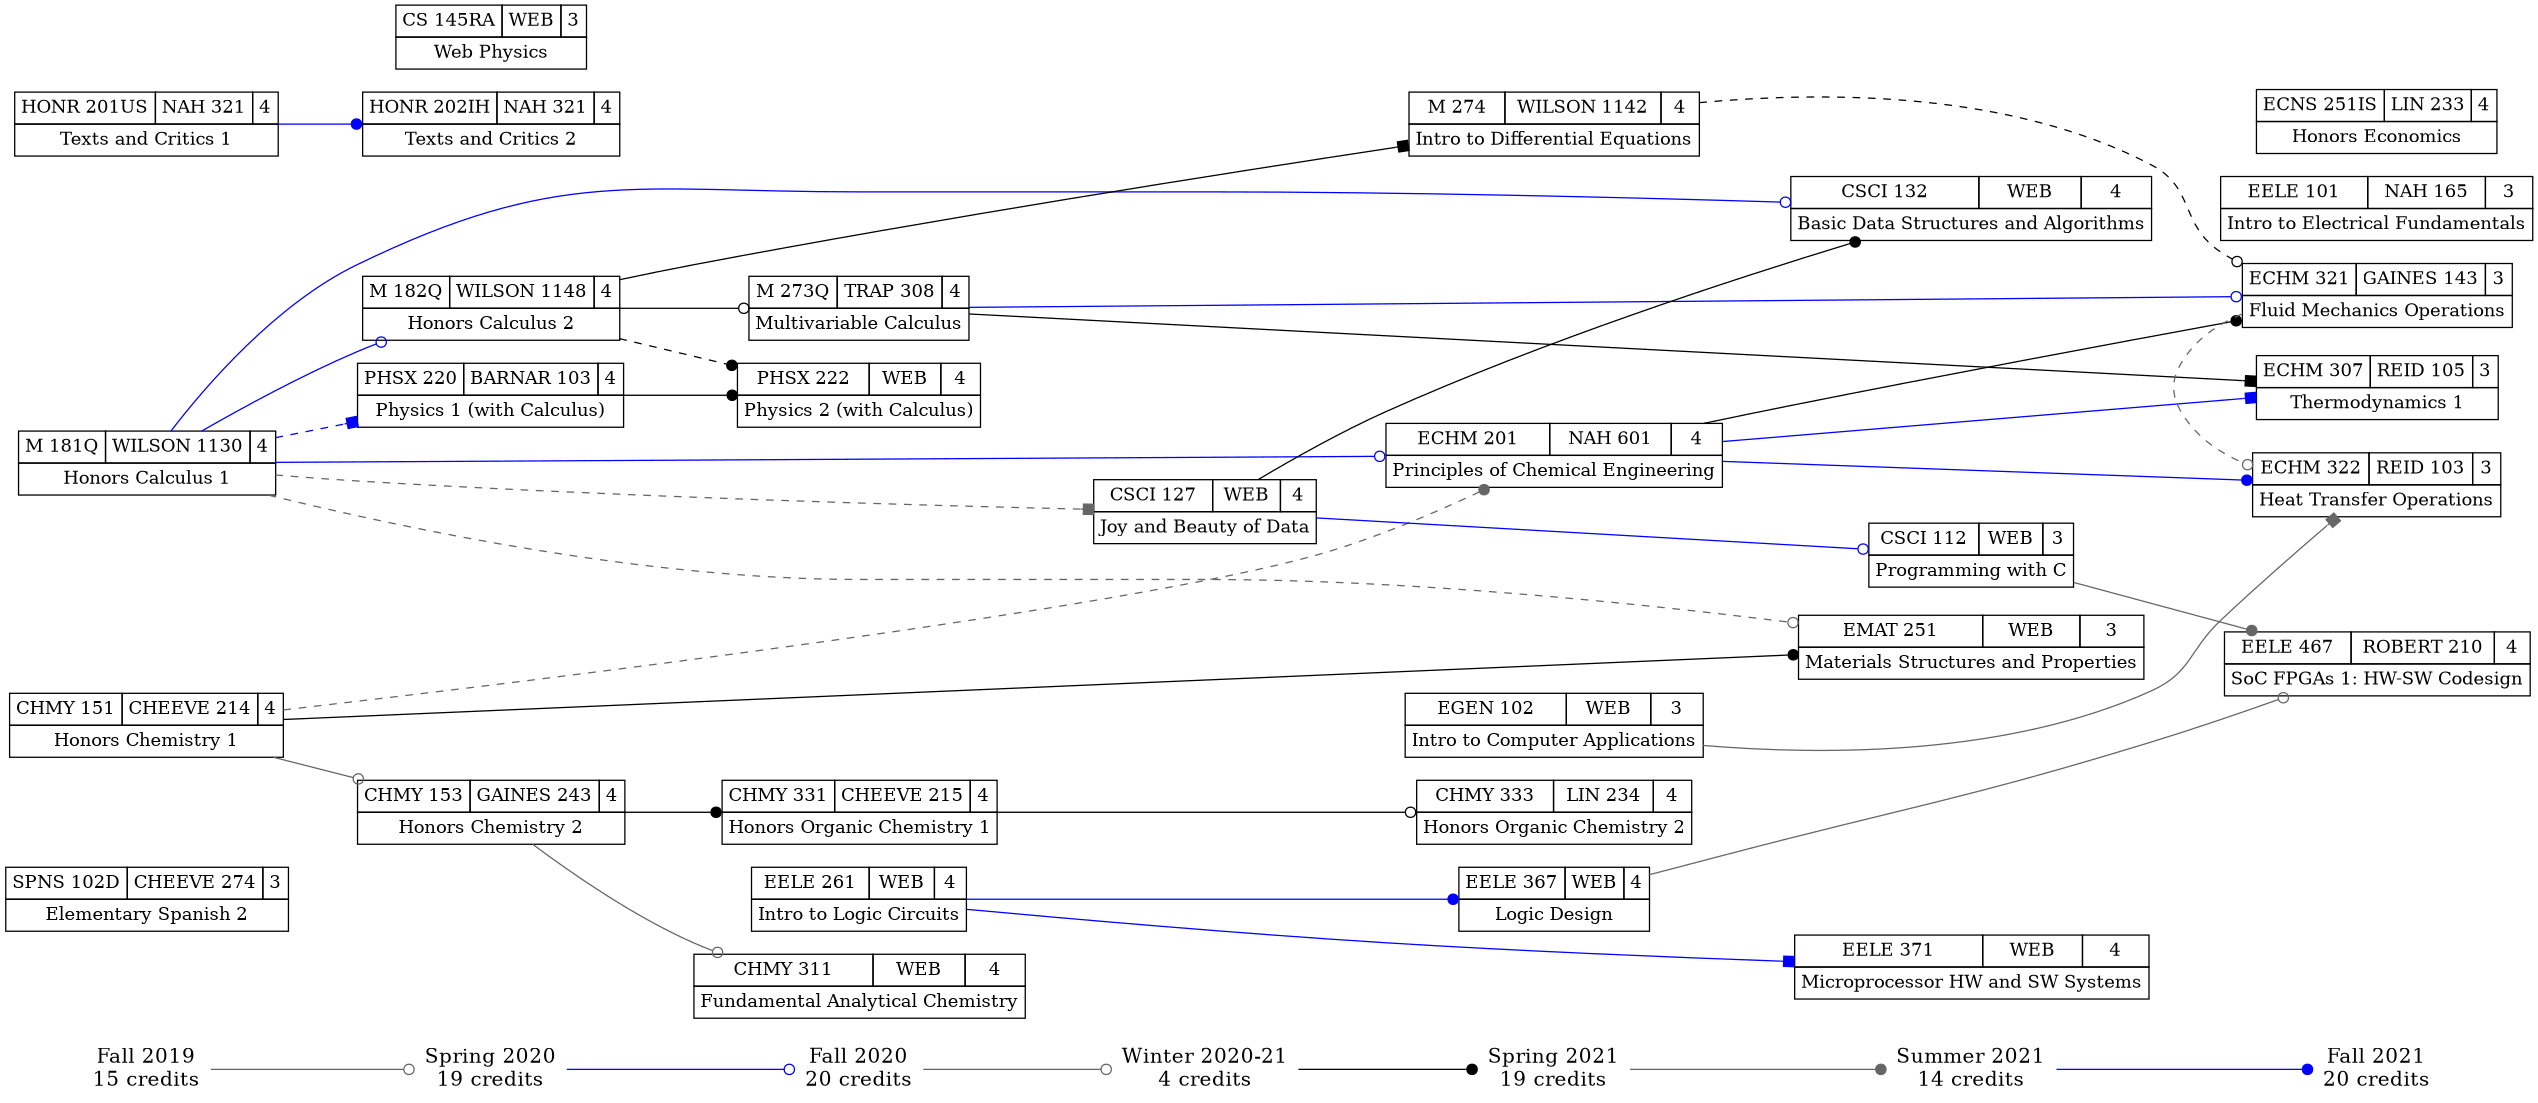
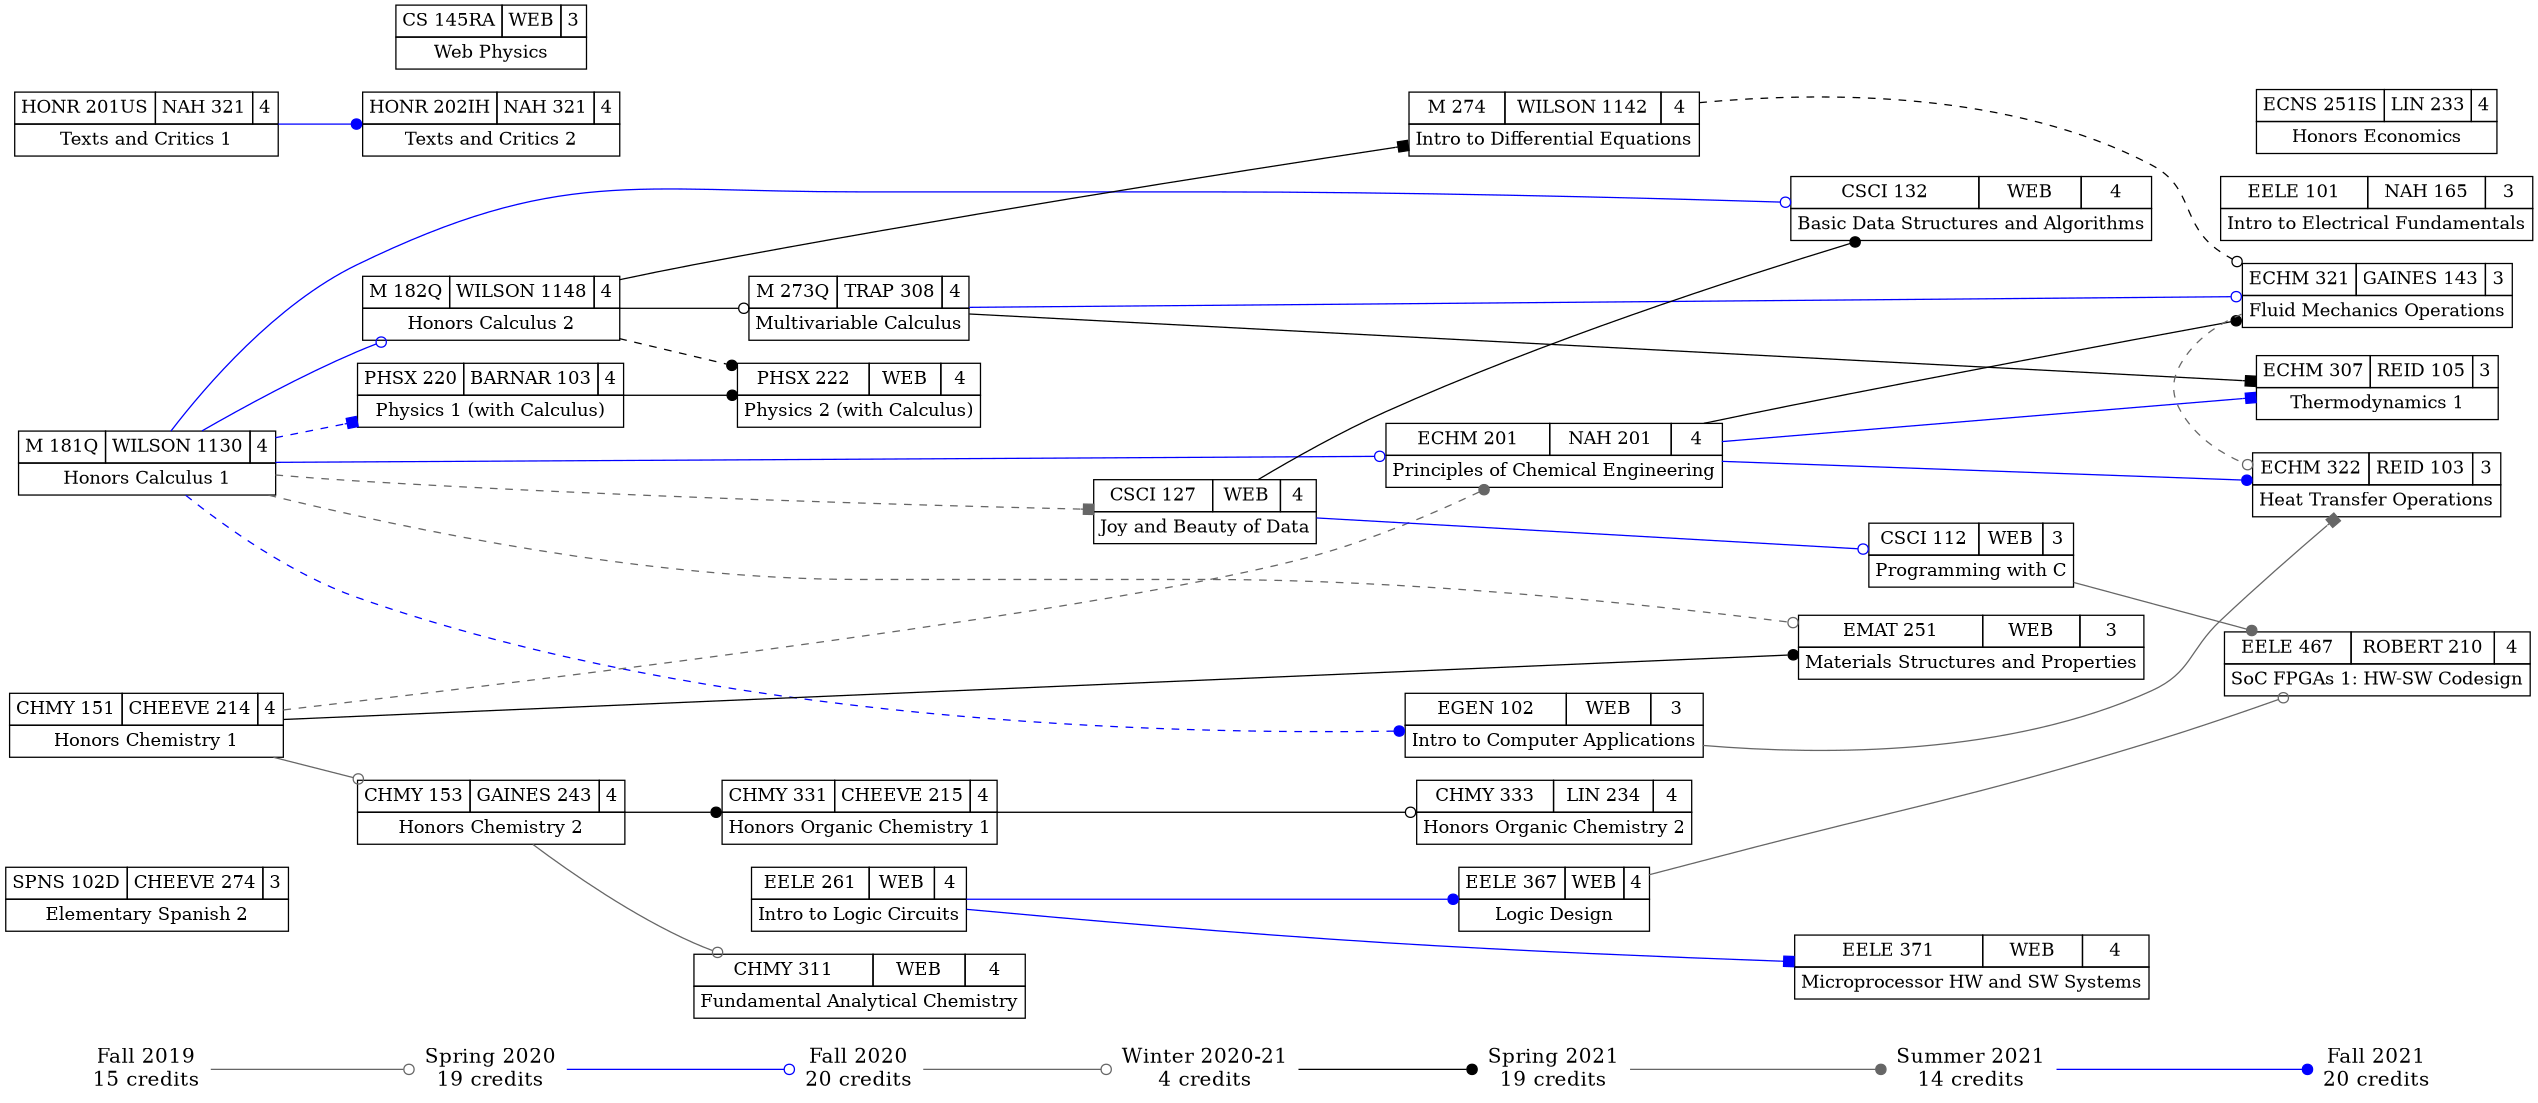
node "ECHM 201": text "NAH 601" -> "NAH 201"
edge "M 181Q" -> "EGEN 102": added
